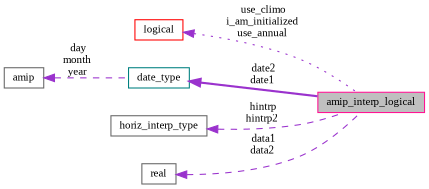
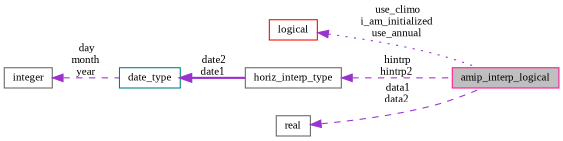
node "amip": label "amip" -> "integer"
edge "amip_interp_logical" -> "date_type": now "horiz_interp_type" -> "date_type"
